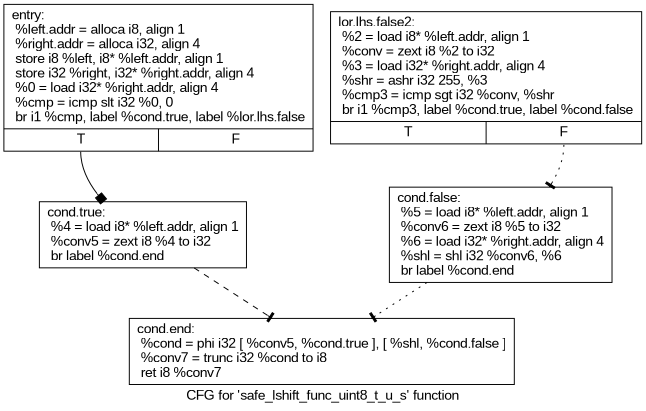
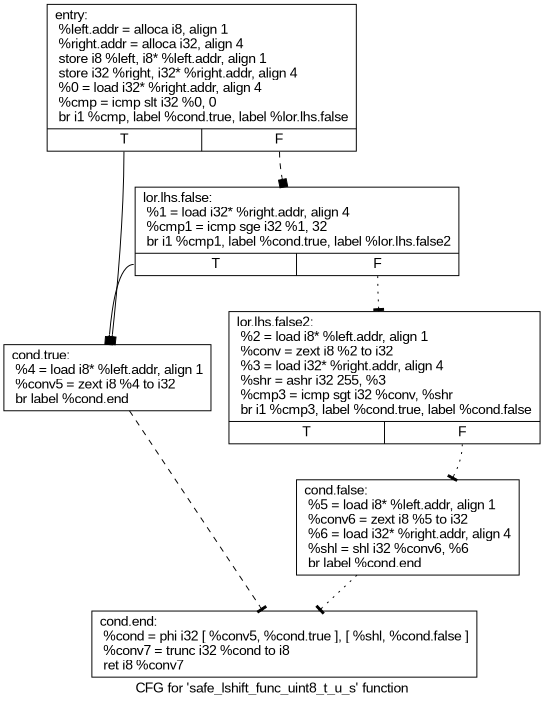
node "lor.lhs.false:": added
